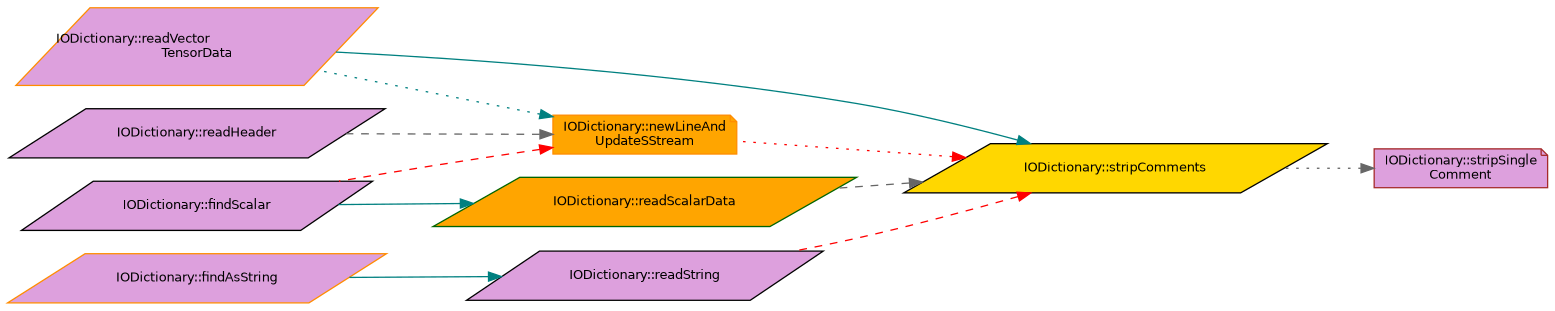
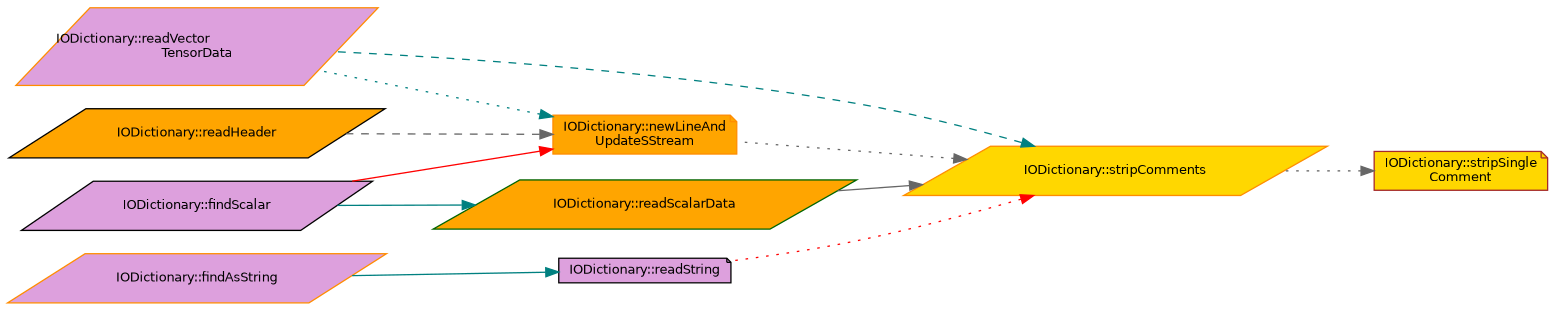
edge "IODictionary::readVector TensorData" -> "IODictionary::stripComments": style solid -> dashed
node "IODictionary::readHeader": fillcolor plum -> orange
edge "IODictionary::newLineAnd UpdateSStream" -> "IODictionary::stripComments": color red -> gray40
edge "IODictionary::findScalar" -> "IODictionary::newLineAnd UpdateSStream": style dashed -> solid
node "IODictionary::stripComments": color black -> darkorange
node "IODictionary::stripSingle Comment": fillcolor plum -> gold
edge "IODictionary::readScalarData" -> "IODictionary::stripComments": style dashed -> solid
edge "IODictionary::readString" -> "IODictionary::stripComments": style dashed -> dotted
node "IODictionary::readString": shape parallelogram -> note
